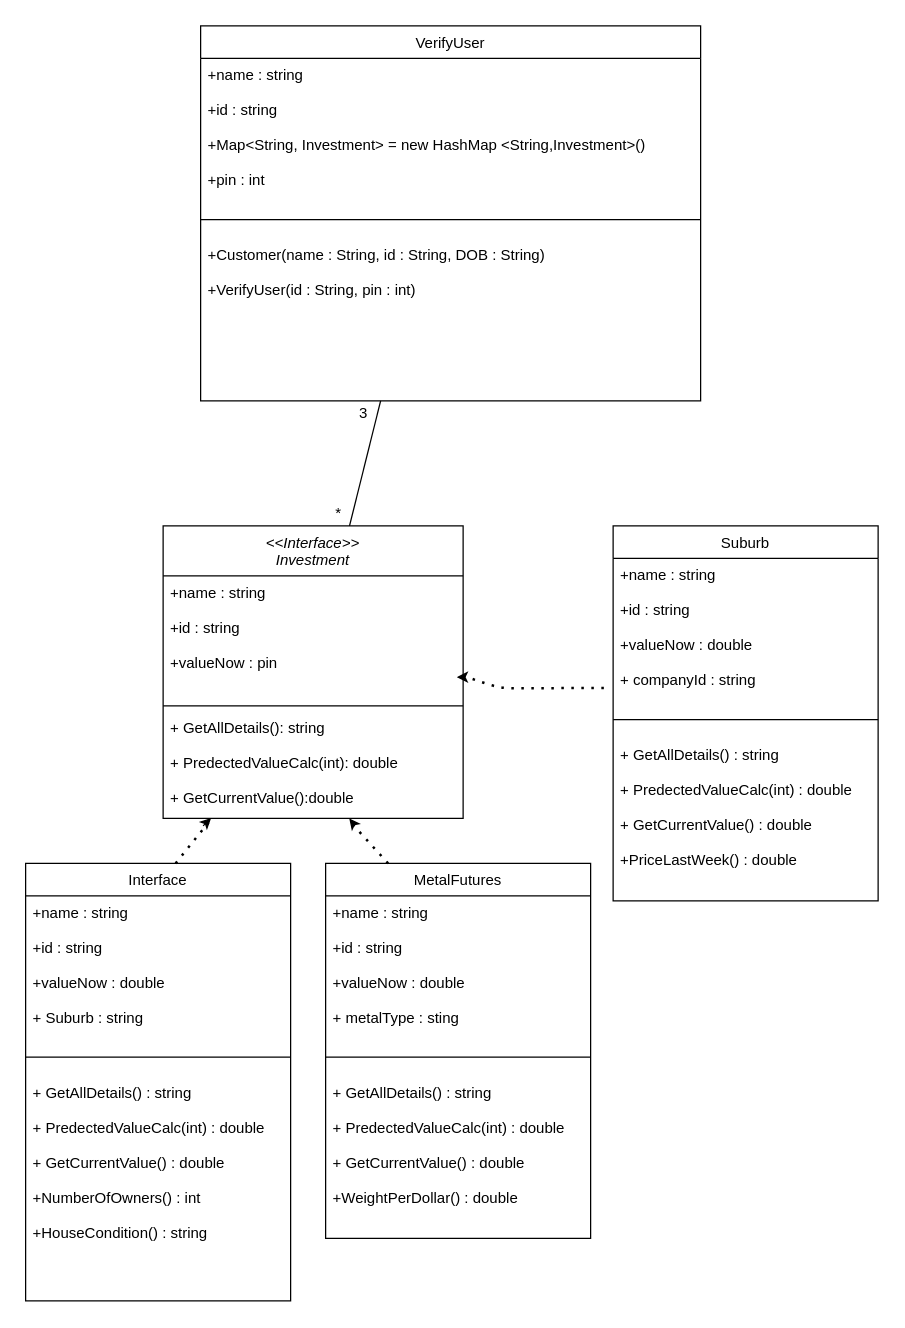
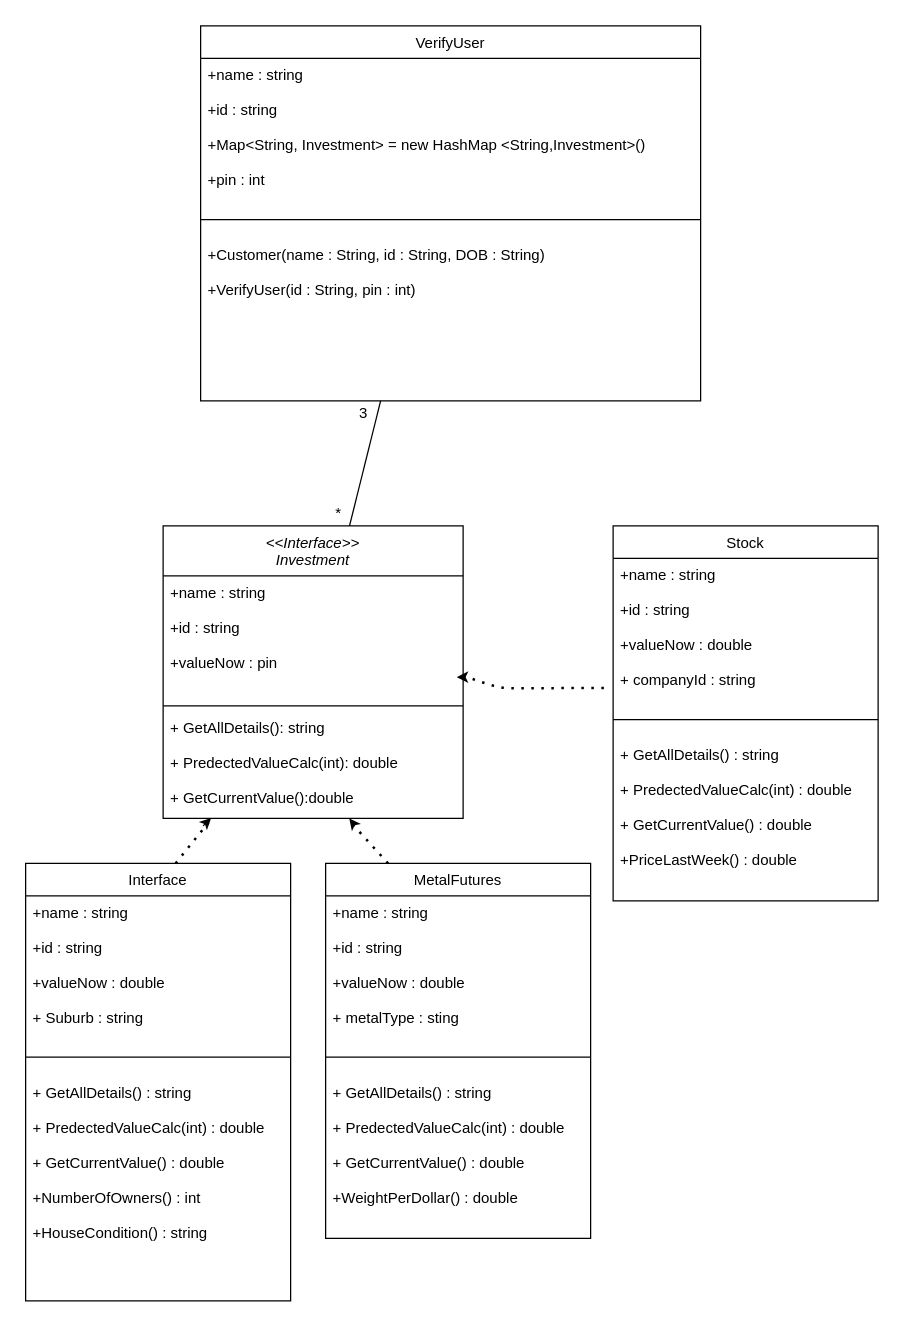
node "Suburb": label "Suburb" -> "Stock"
